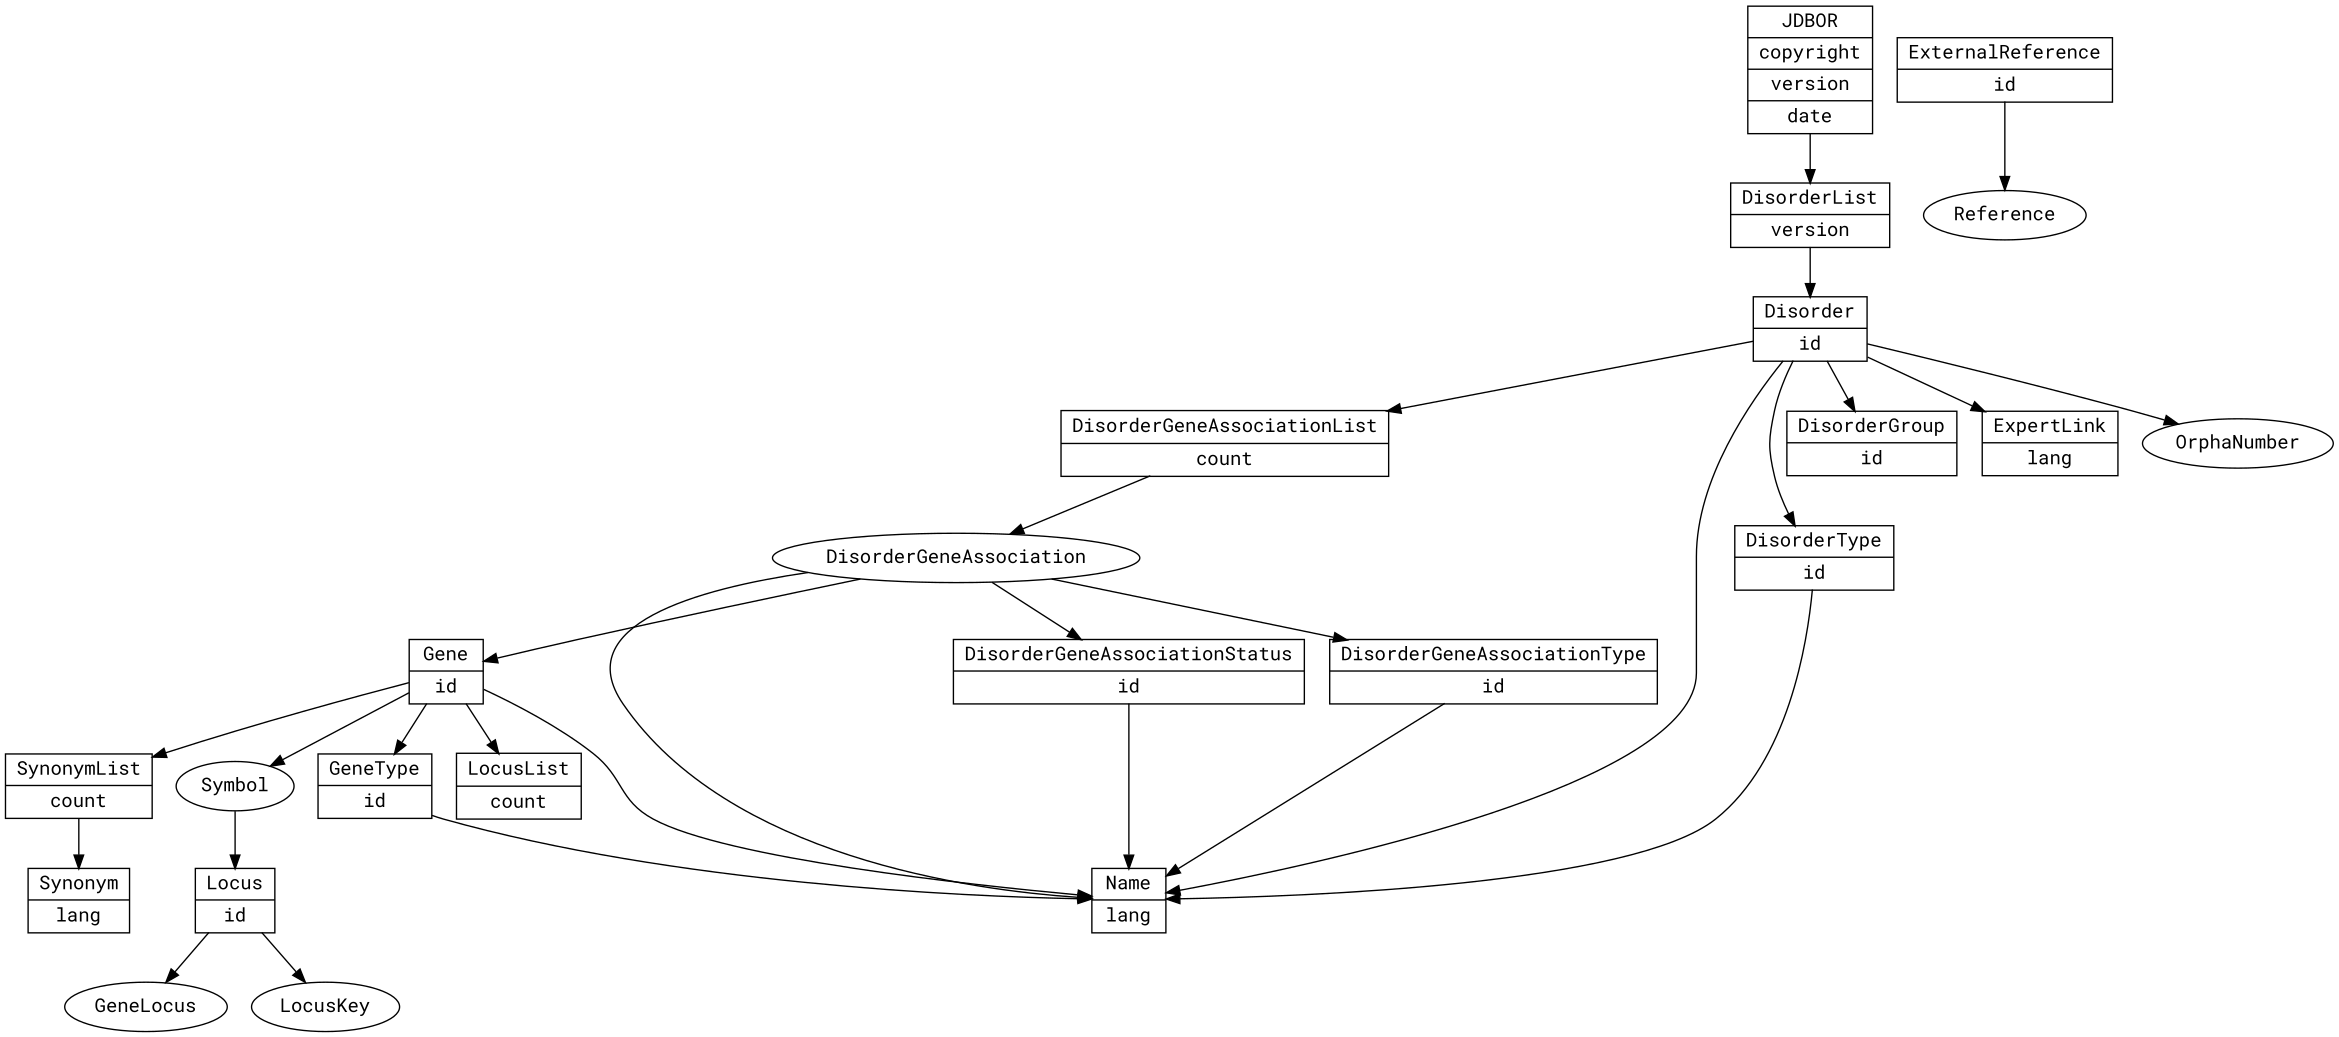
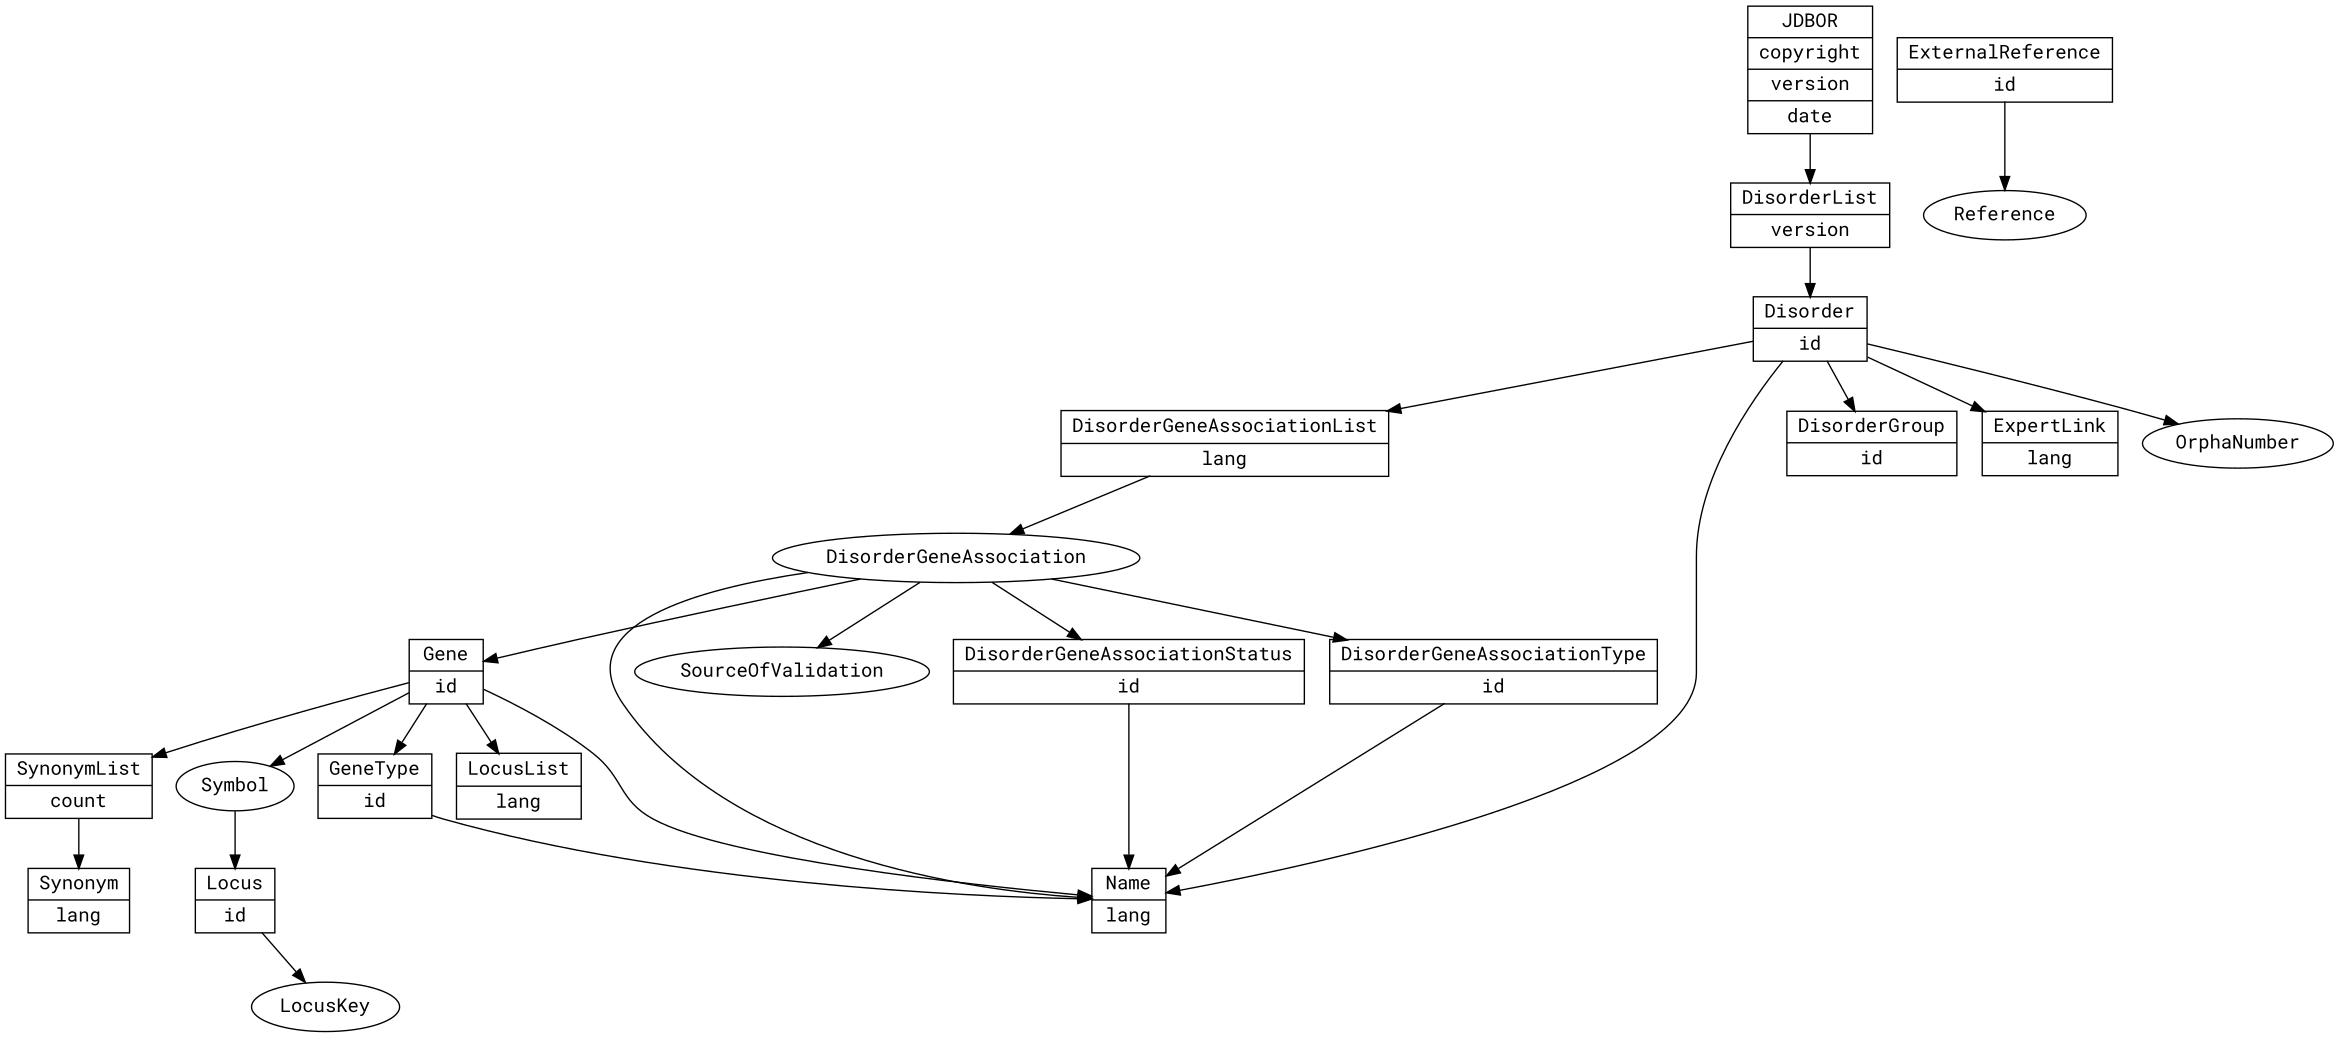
node "DisorderGeneAssociationList": text "count" -> "lang"
node "DisorderType": removed
node "SourceOfValidation": added
node "LocusList": text "count" -> "lang"
node "GeneLocus": removed
